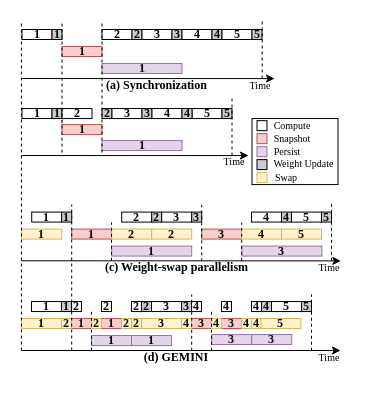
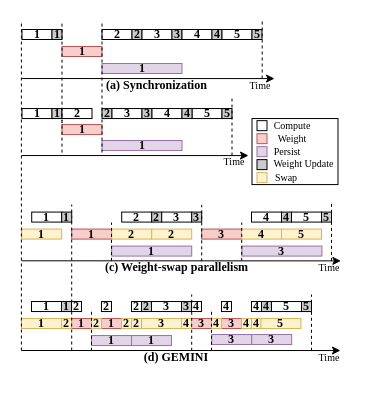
node "Snapshot": label "Snapshot" -> "Weight"
